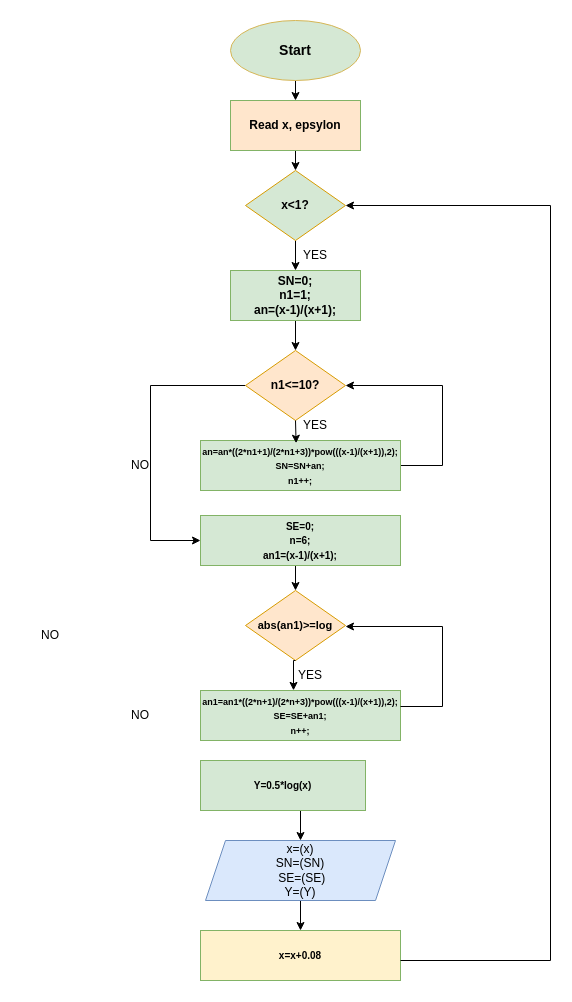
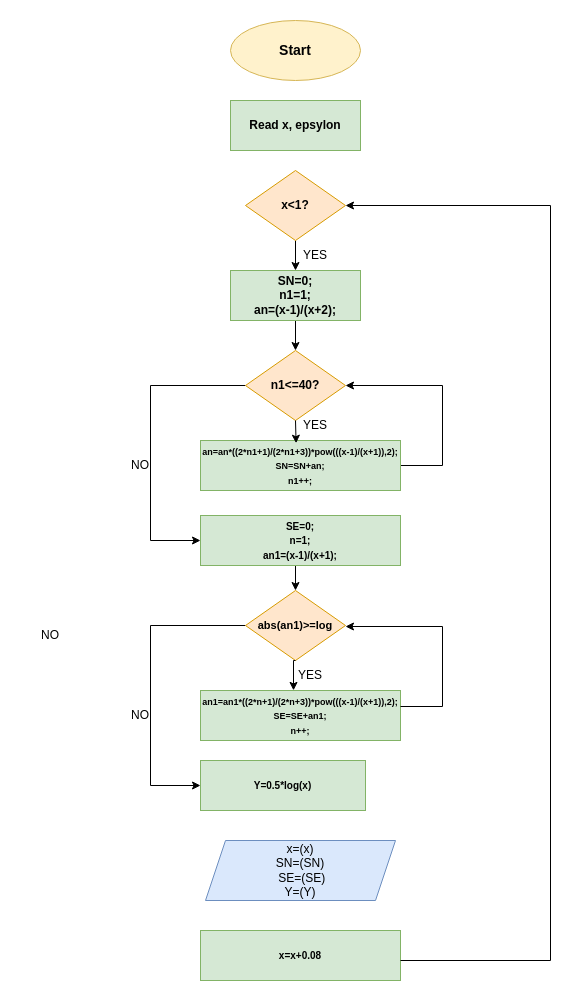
node "Start": fillcolor #d5e8d4 -> #fff2cc
edge "Start" -> "Read x, epsylon": removed
node "Read x, epsylon": fillcolor #ffe6cc -> #d5e8d4
edge "Read x, epsylon" -> "x<1?": removed
node "x<1?": fillcolor #d5e8d4 -> #ffe6cc
node "SN=0; n1=1; an=(x-1)/(x+1);": label "SN=0; n1=1; an=(x-1)/(x+1);" -> "SN=0; n1=1; an=(x-1)/(x+2);"
node "n1<=10?": label "n1<=10?" -> "n1<=40?"
node "SE=0; n=6; an1=(x-1)/(x+1);": label "SE=0; n=6; an1=(x-1)/(x+1);" -> "SE=0; n=1; an1=(x-1)/(x+1);"
edge "abs(an1)>=log" -> "Y=0.5*log(x)": added
edge "Y=0.5*log(x)" -> "x=(x) SN=(SN) SE=(SE) Y=(Y)": removed
edge "x=(x) SN=(SN) SE=(SE) Y=(Y)" -> "x=x+0.08": removed
node "x=x+0.08": fillcolor #fff2cc -> #d5e8d4
